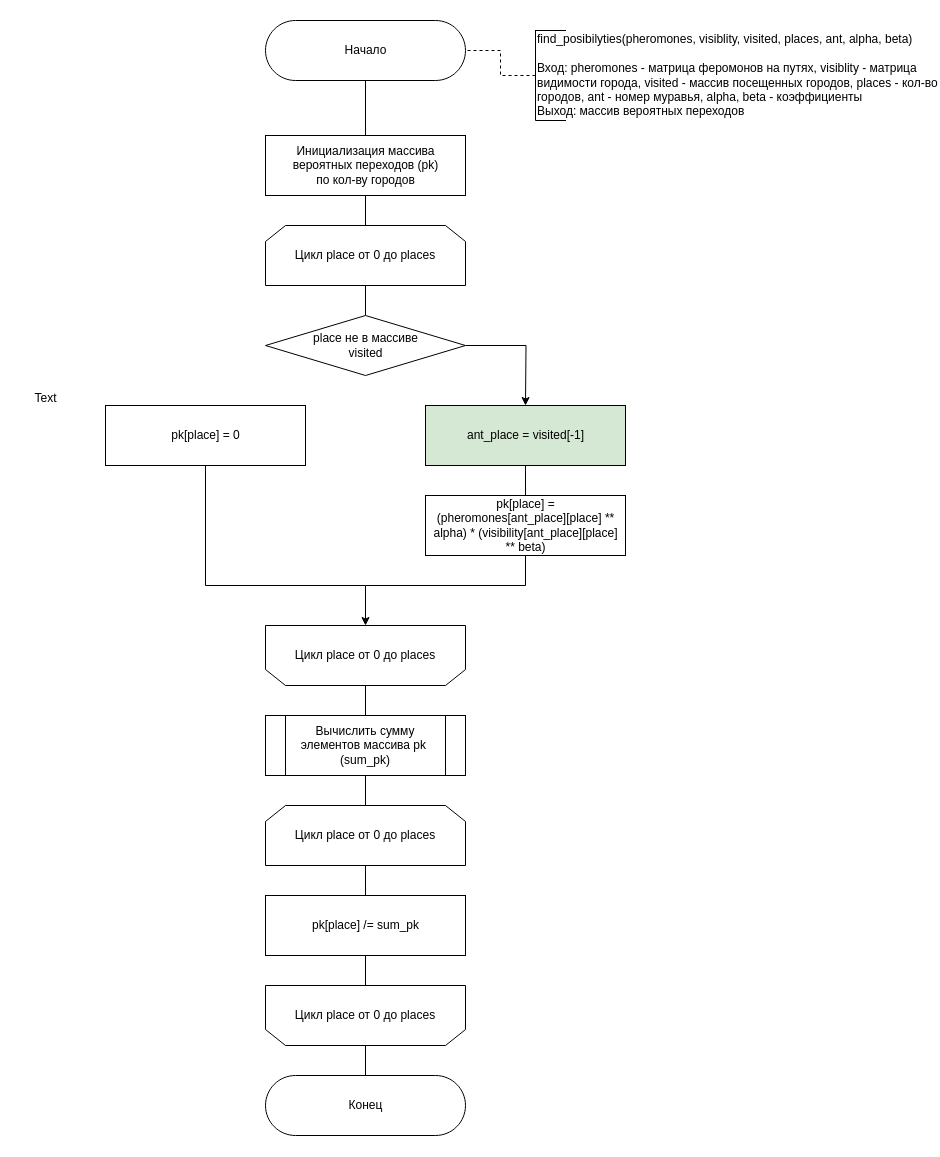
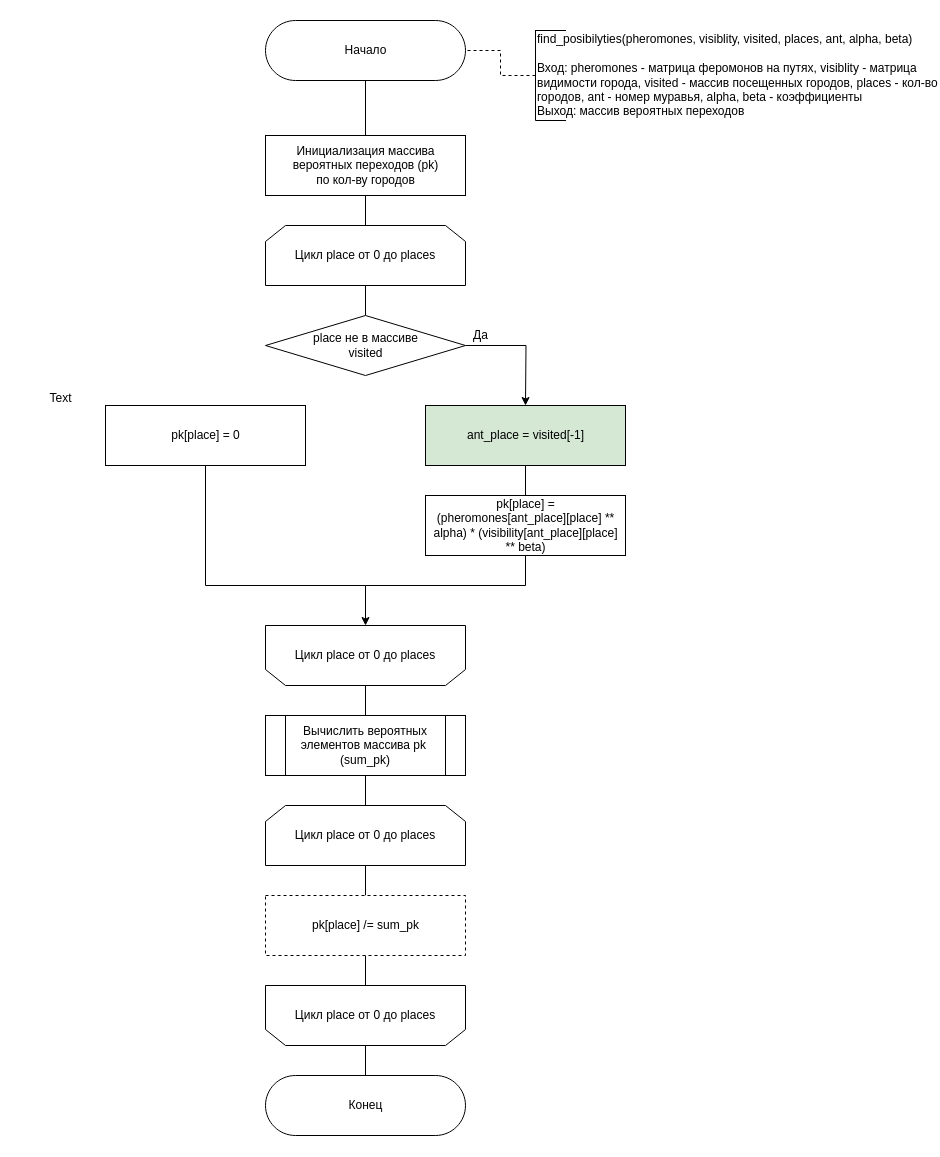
node "Да": added
node "Text": moved (46, 399) -> (61, 399)
node "Вычислить сумму элементов массива pk (sum_pk)": label "Вычислить сумму элементов массива pk (sum_pk)" -> "Вычислить вероятных элементов массива pk (sum_pk)"
node "pk[place] /= sum_pk": style solid -> dashed
